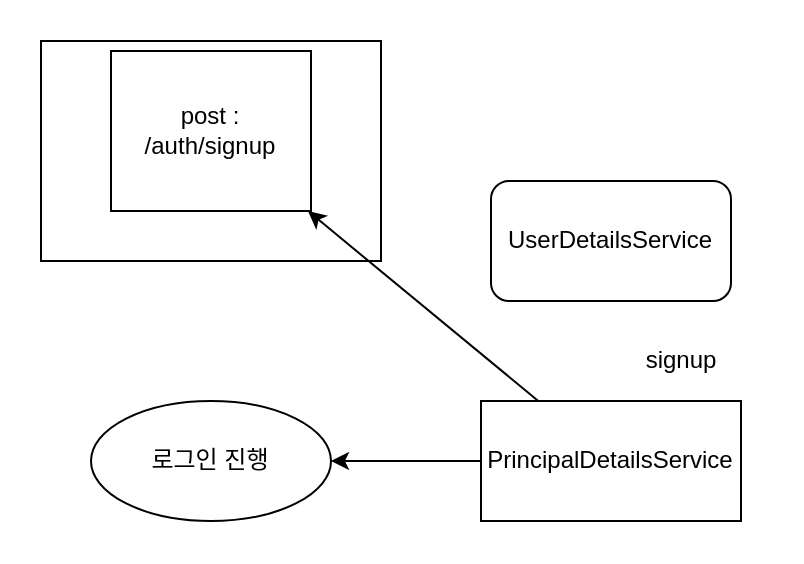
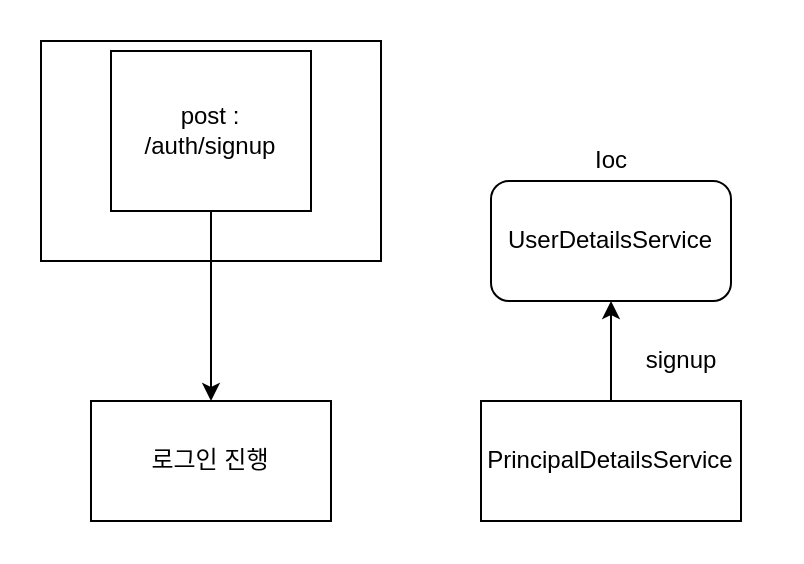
node "Ioc": added
edge "post : /auth/signup" -> "로그인 진행": added
edge "PrincipalDetailsService" -> "post : /auth/signup": now "PrincipalDetailsService" -> "UserDetailsService"
node "로그인 진행": shape ellipse -> rectangle
edge "PrincipalDetailsService" -> "로그인 진행": removed
